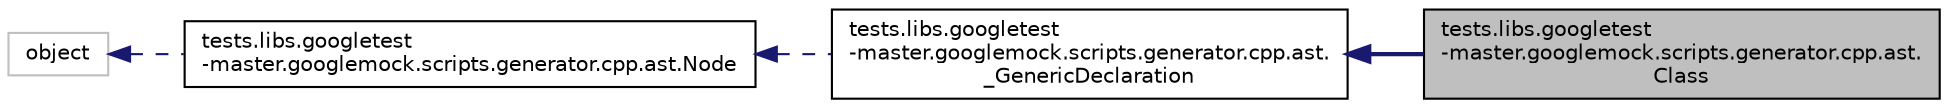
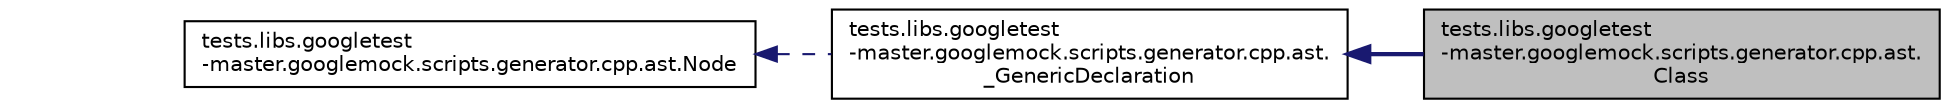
node "object": removed
